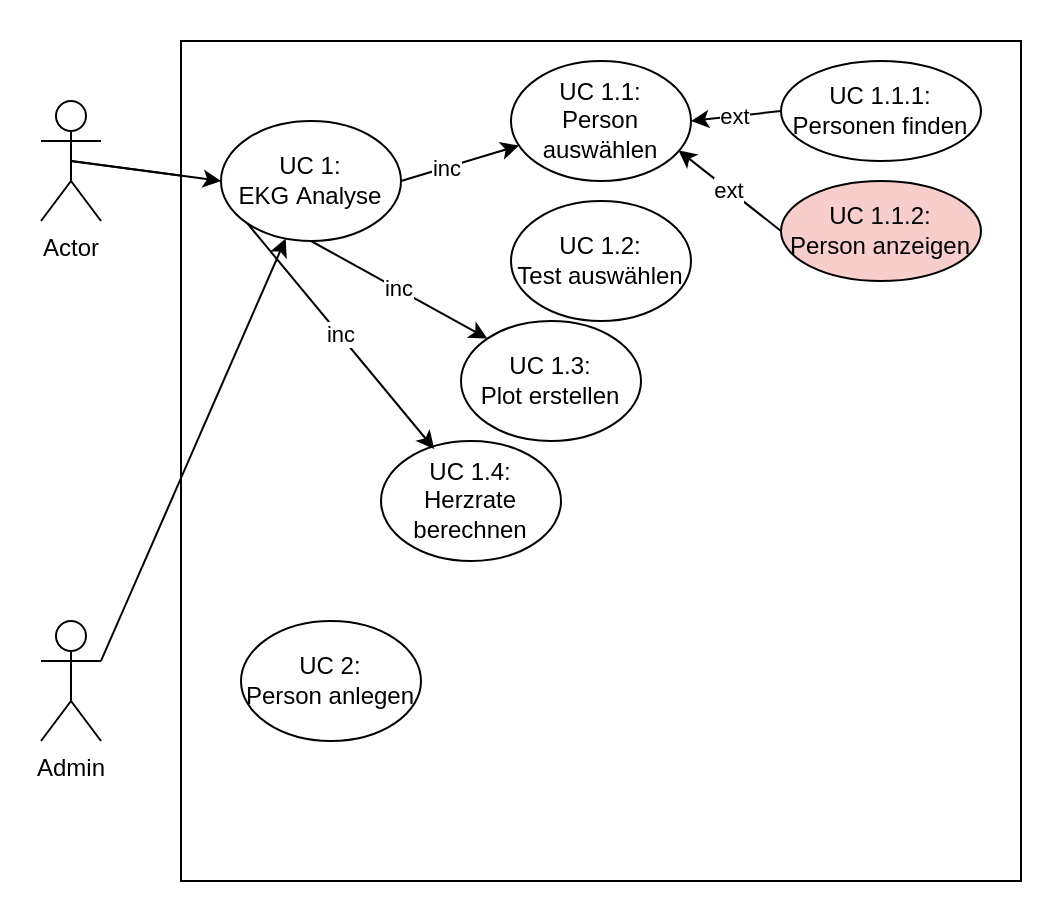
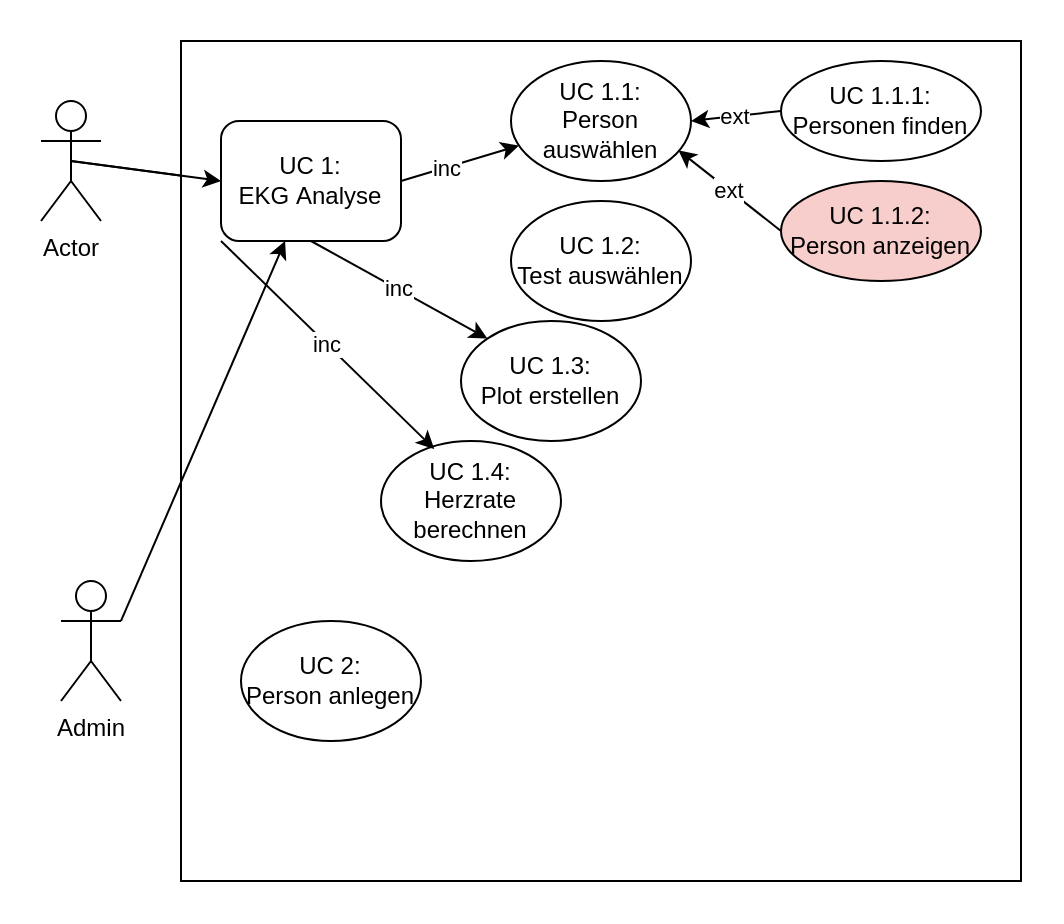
node "UC 1: EKG Analyse": shape ellipse -> rounded rectangle
node "Admin": moved (71, 681) -> (91, 641)
